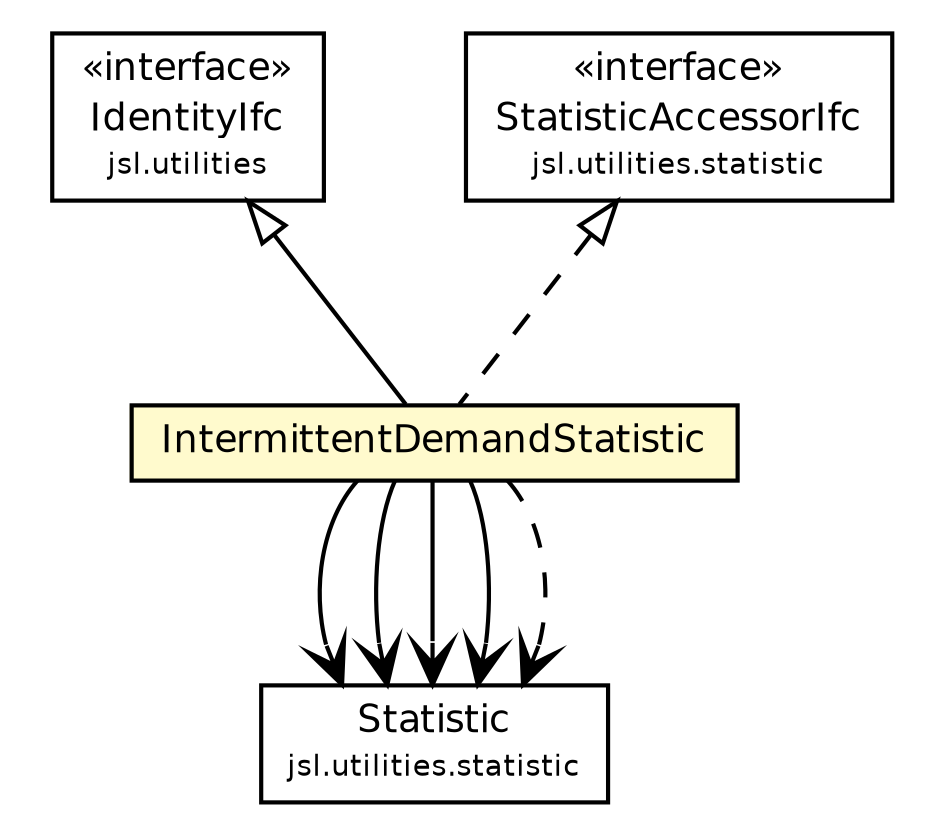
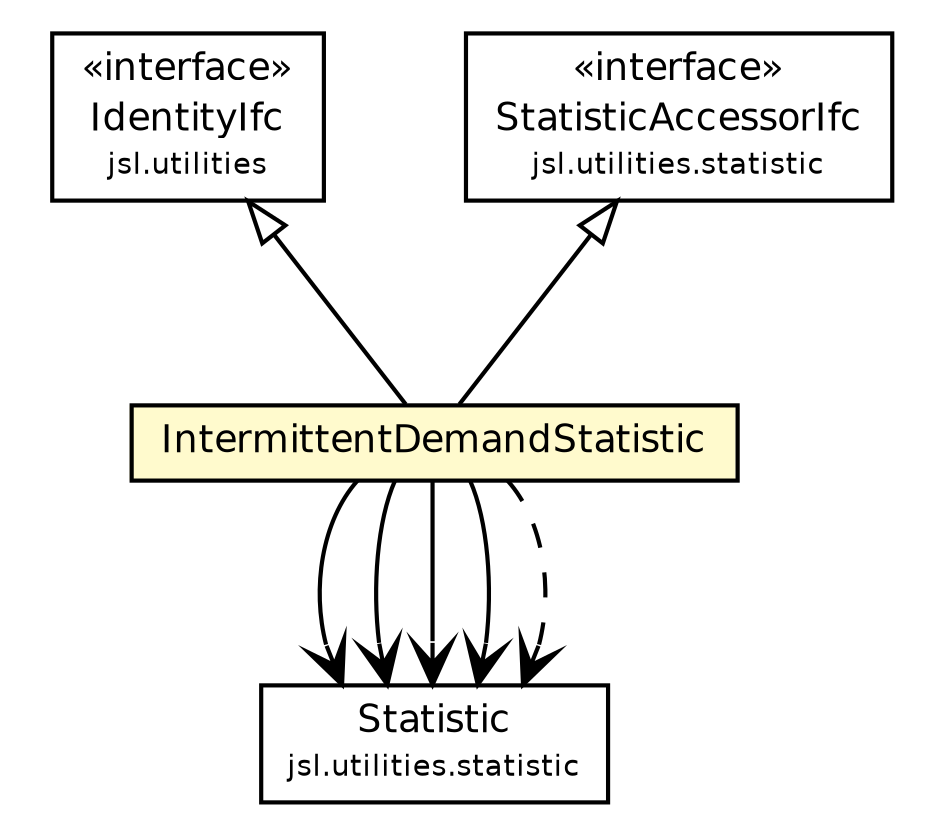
edge "IntermittentDemandStatistic" -> "StatisticAccessorIfc": style dashed -> solid
